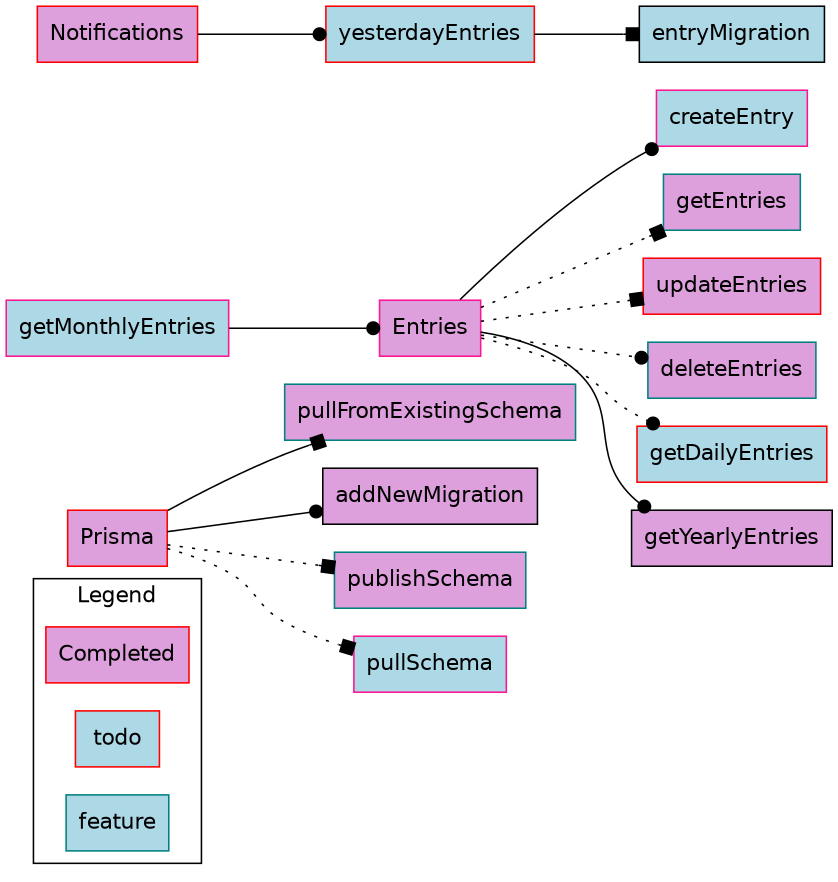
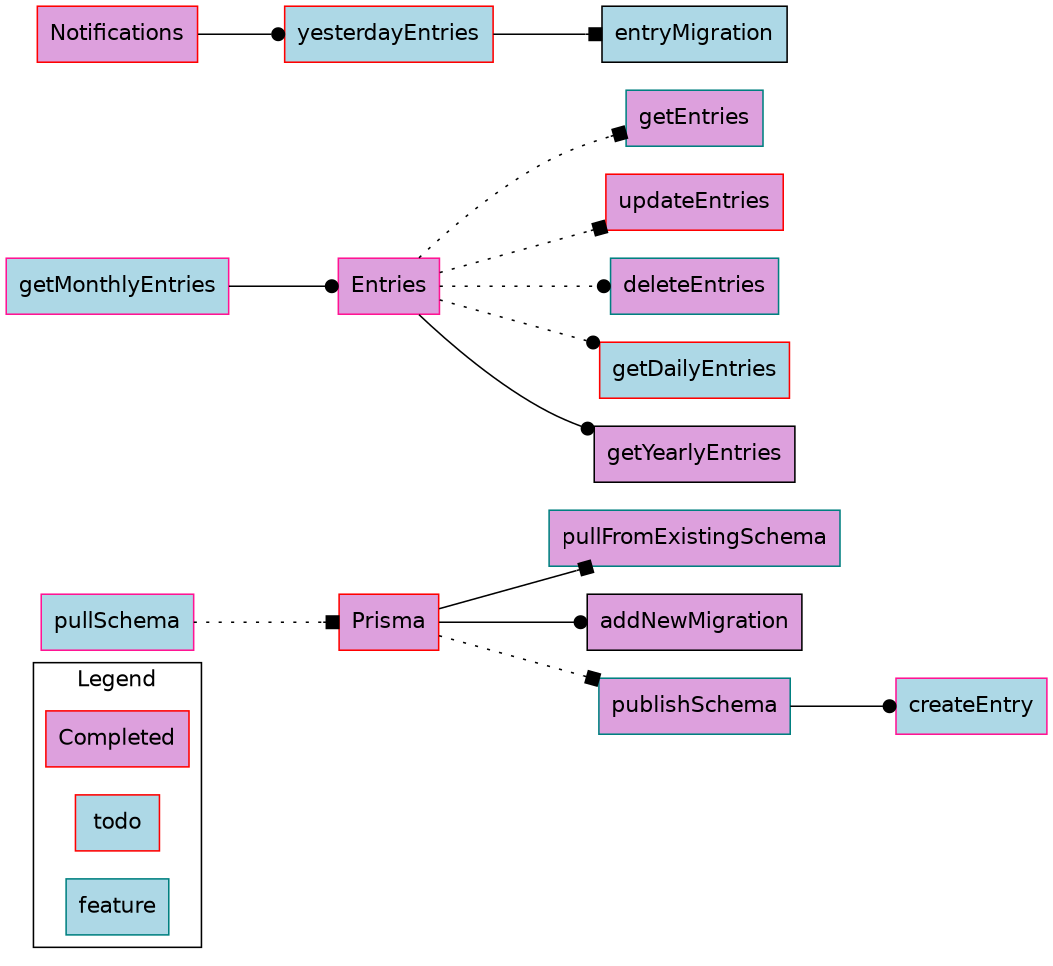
edge "Entries" -> "createEntry": now "publishSchema" -> "createEntry"
edge "Prisma" -> "pullSchema": reversed
